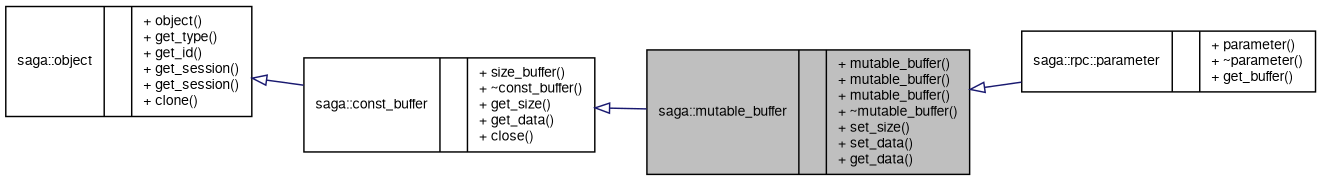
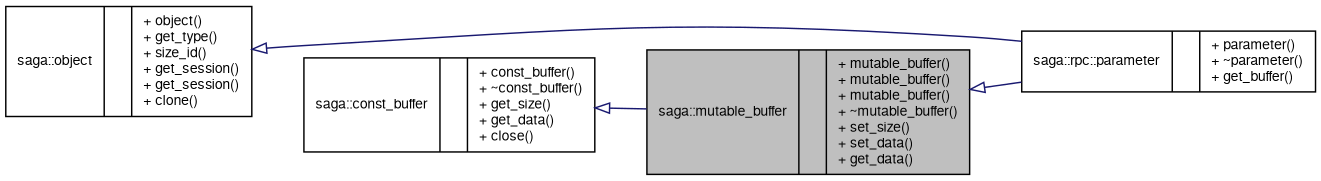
node "saga::object": text "+ get_id()" -> "+ size_id()"
node "saga::const_buffer": text "+ size_buffer()" -> "+ const_buffer()"
edge "saga::const_buffer" -> "saga::object": now "saga::rpc::parameter" -> "saga::object"
